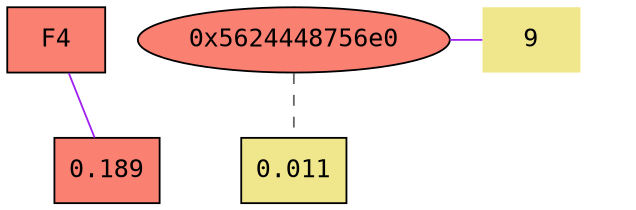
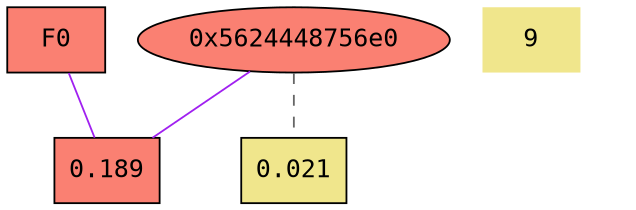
node "F4": label "F4" -> "F0"
edge "0x5624448756e0" -- "9": now "0x5624448756e0" -- "0.189"
node "0.011": label "0.011" -> "0.021"
